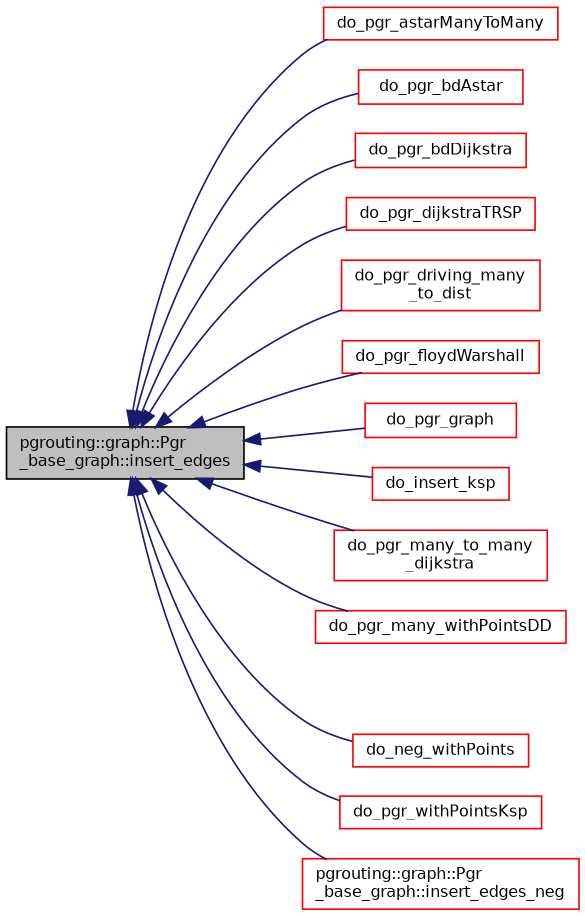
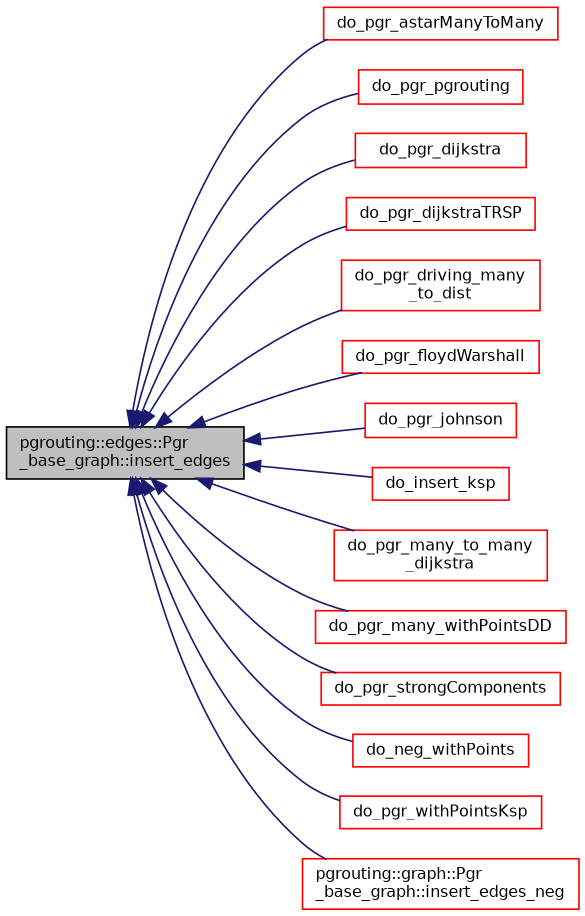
node "do_pgr_bdAstar": label "do_pgr_bdAstar" -> "do_pgr_pgrouting"
node "do_pgr_bdDijkstra": label "do_pgr_bdDijkstra" -> "do_pgr_dijkstra"
node "do_pgr_graph": label "do_pgr_graph" -> "do_pgr_johnson"
node "pgrouting::graph::Pgr _base_graph::insert_edges": label "pgrouting::graph::Pgr _base_graph::insert_edges" -> "pgrouting::edges::Pgr _base_graph::insert_edges"
node "do_pgr_strongComponents": added
